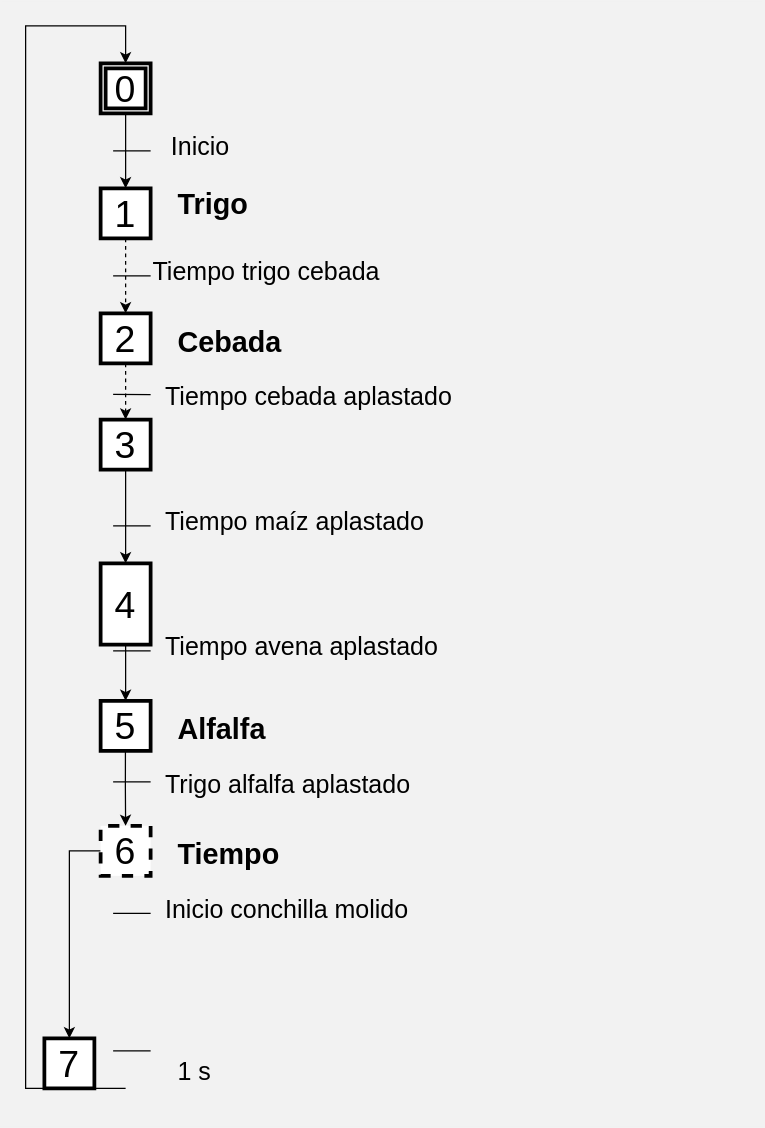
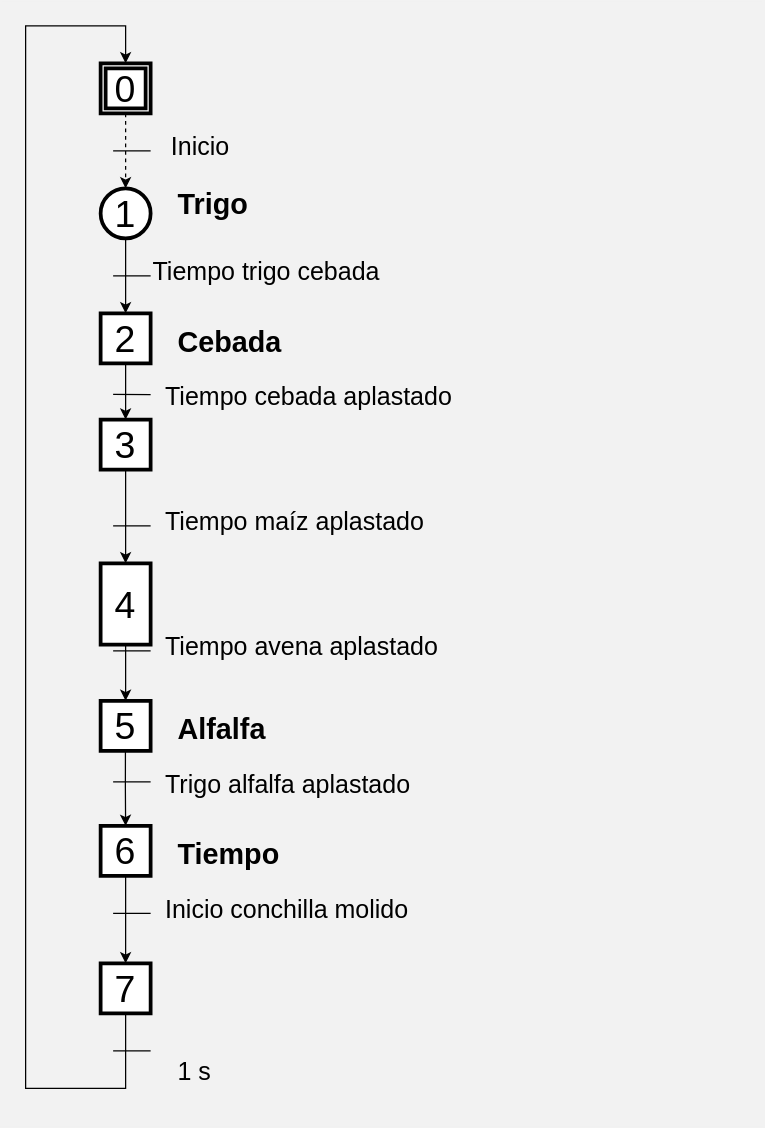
edge "0" -> "1": style solid -> dashed
node "1": shape rectangle -> ellipse
edge "1" -> "2": style dashed -> solid
edge "2" -> "3": style dashed -> solid
node "6": style dashed -> solid
node "7": moved (69, 1063) -> (126, 988)
